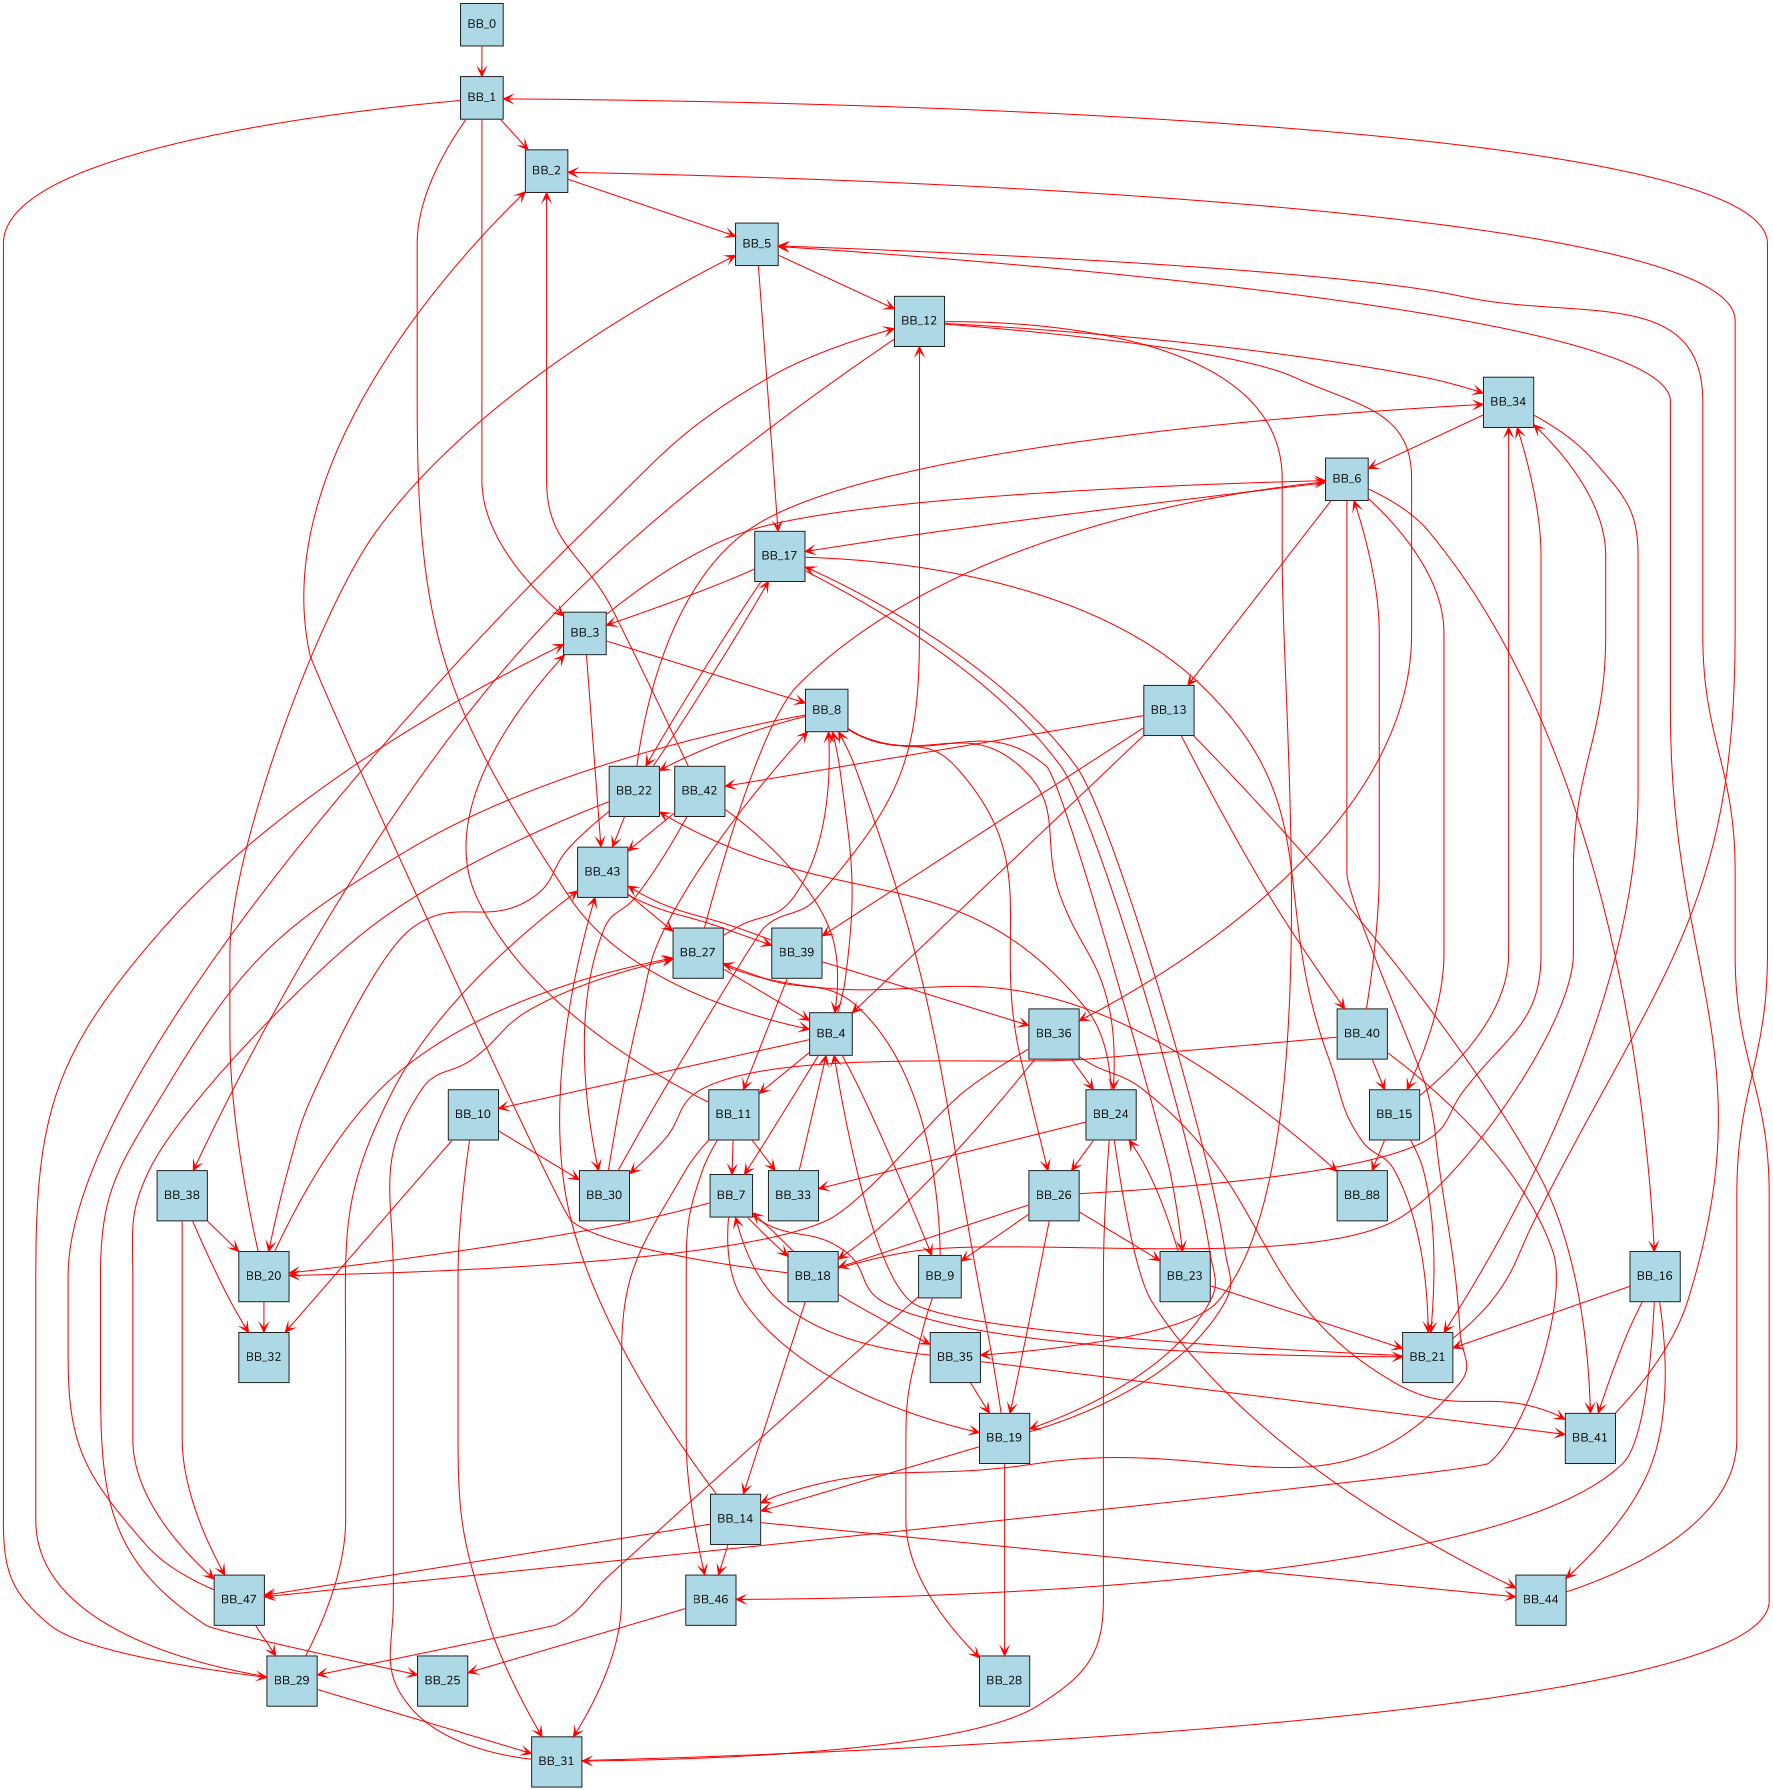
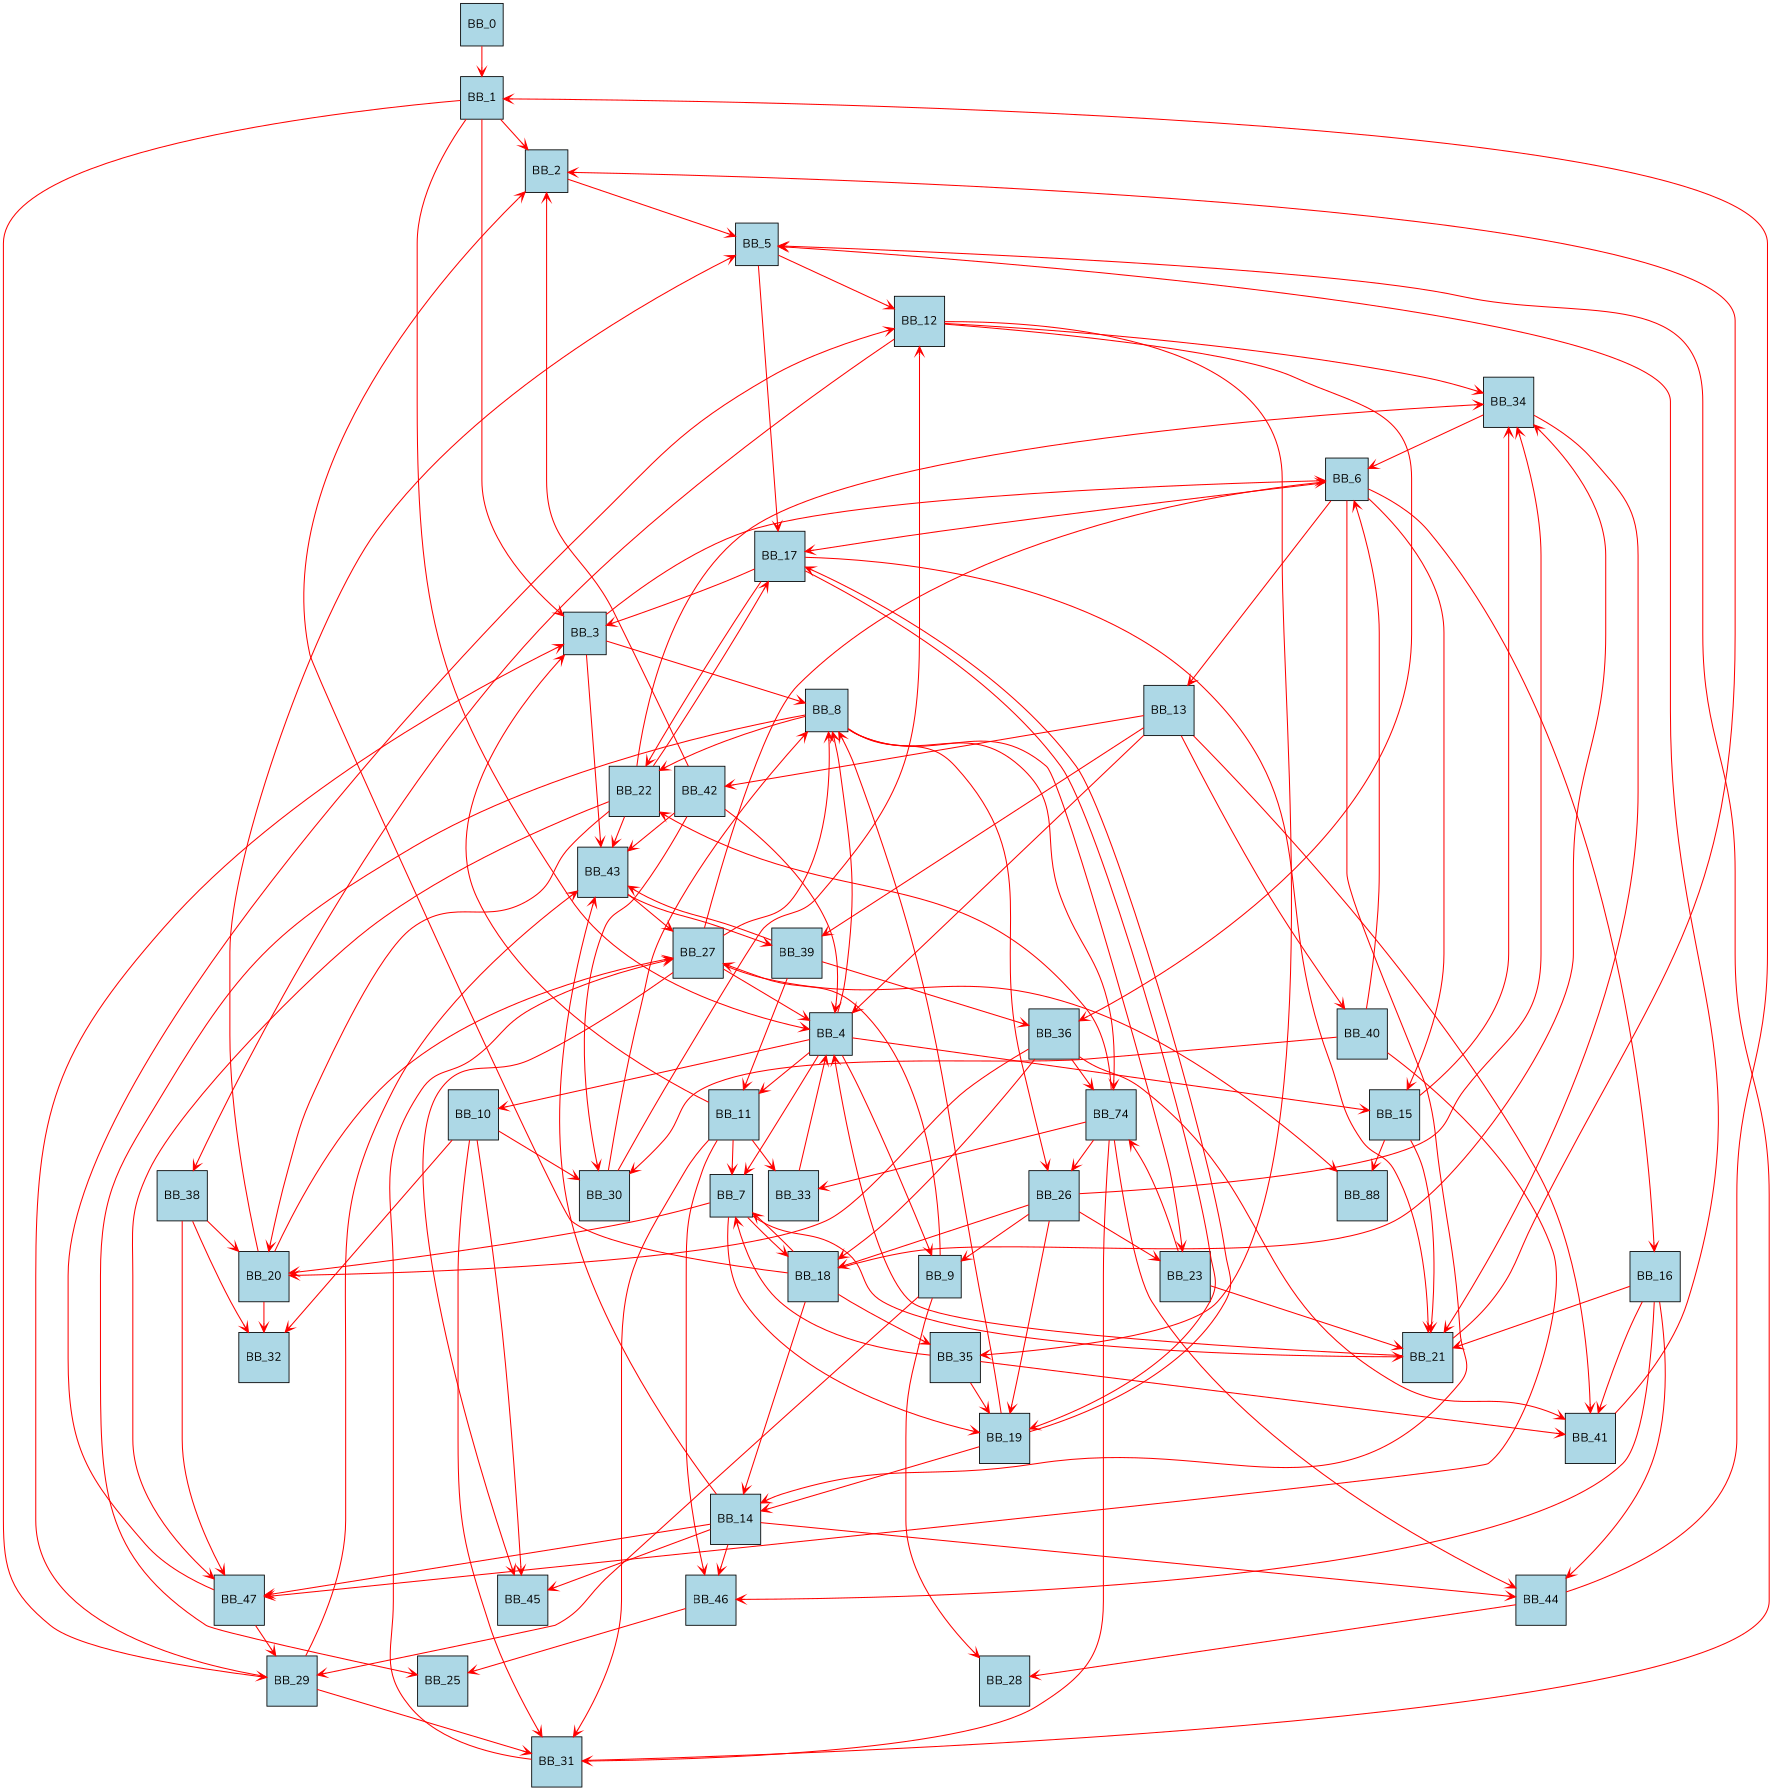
edge "BB_40" -> "BB_15": now "BB_4" -> "BB_15"
node "BB_24": label "BB_24" -> "BB_74"
edge "BB_19" -> "BB_28": now "BB_44" -> "BB_28"
node "BB_45": added
